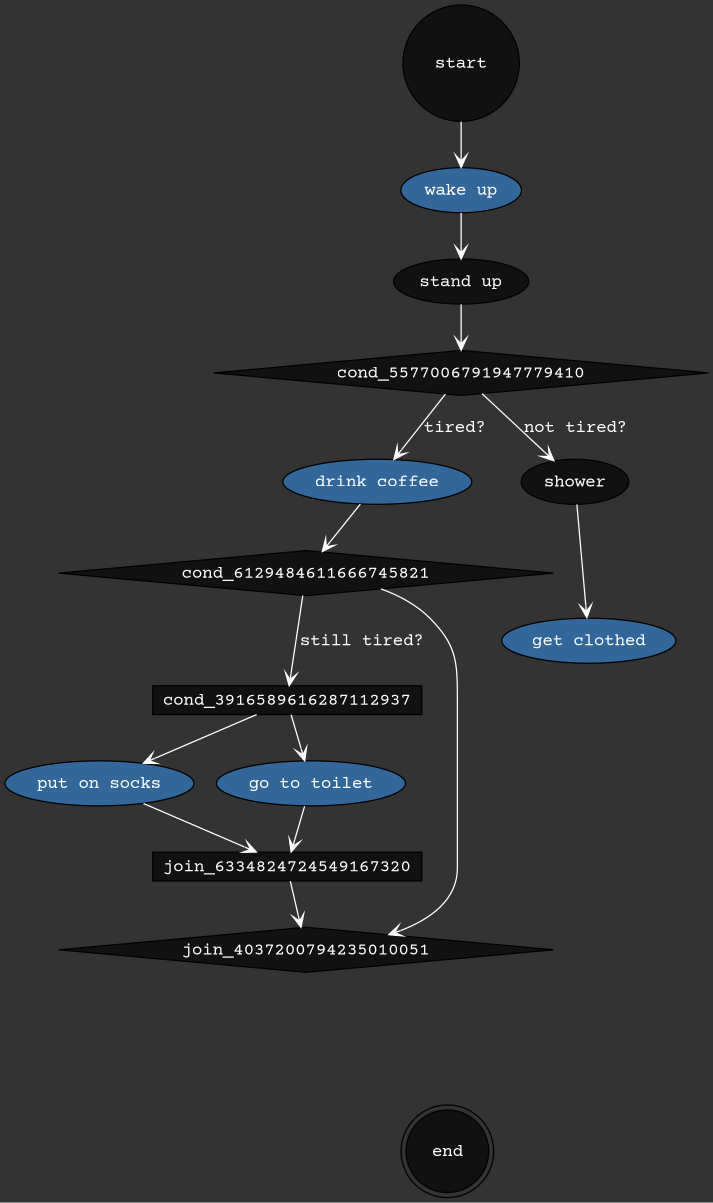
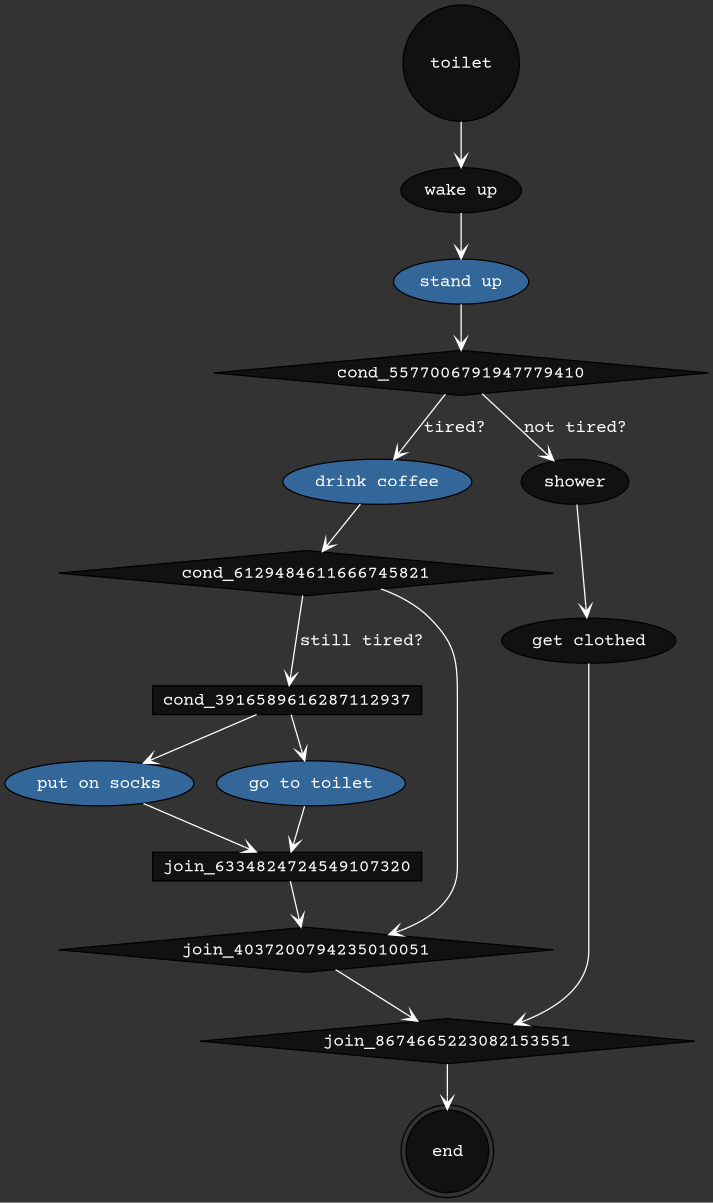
node "start": label "start" -> "toilet"
node "wake up": fillcolor #336699 -> #111111
node "stand up": fillcolor #111111 -> #336699
node "get clothed": fillcolor #336699 -> #111111
node "join_6334824724549167320": label "join_6334824724549167320" -> "join_6334824724549107320"
node "join_8674665223082153551": added
